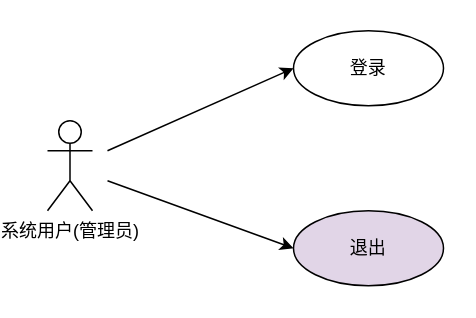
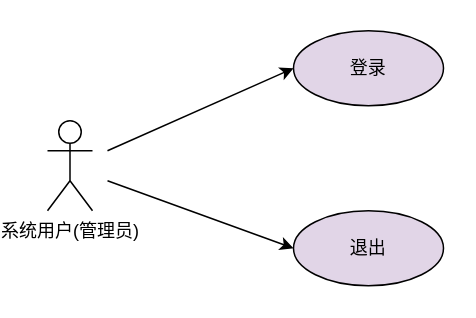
node "登录": fillcolor #ffffff -> #e1d5e7
